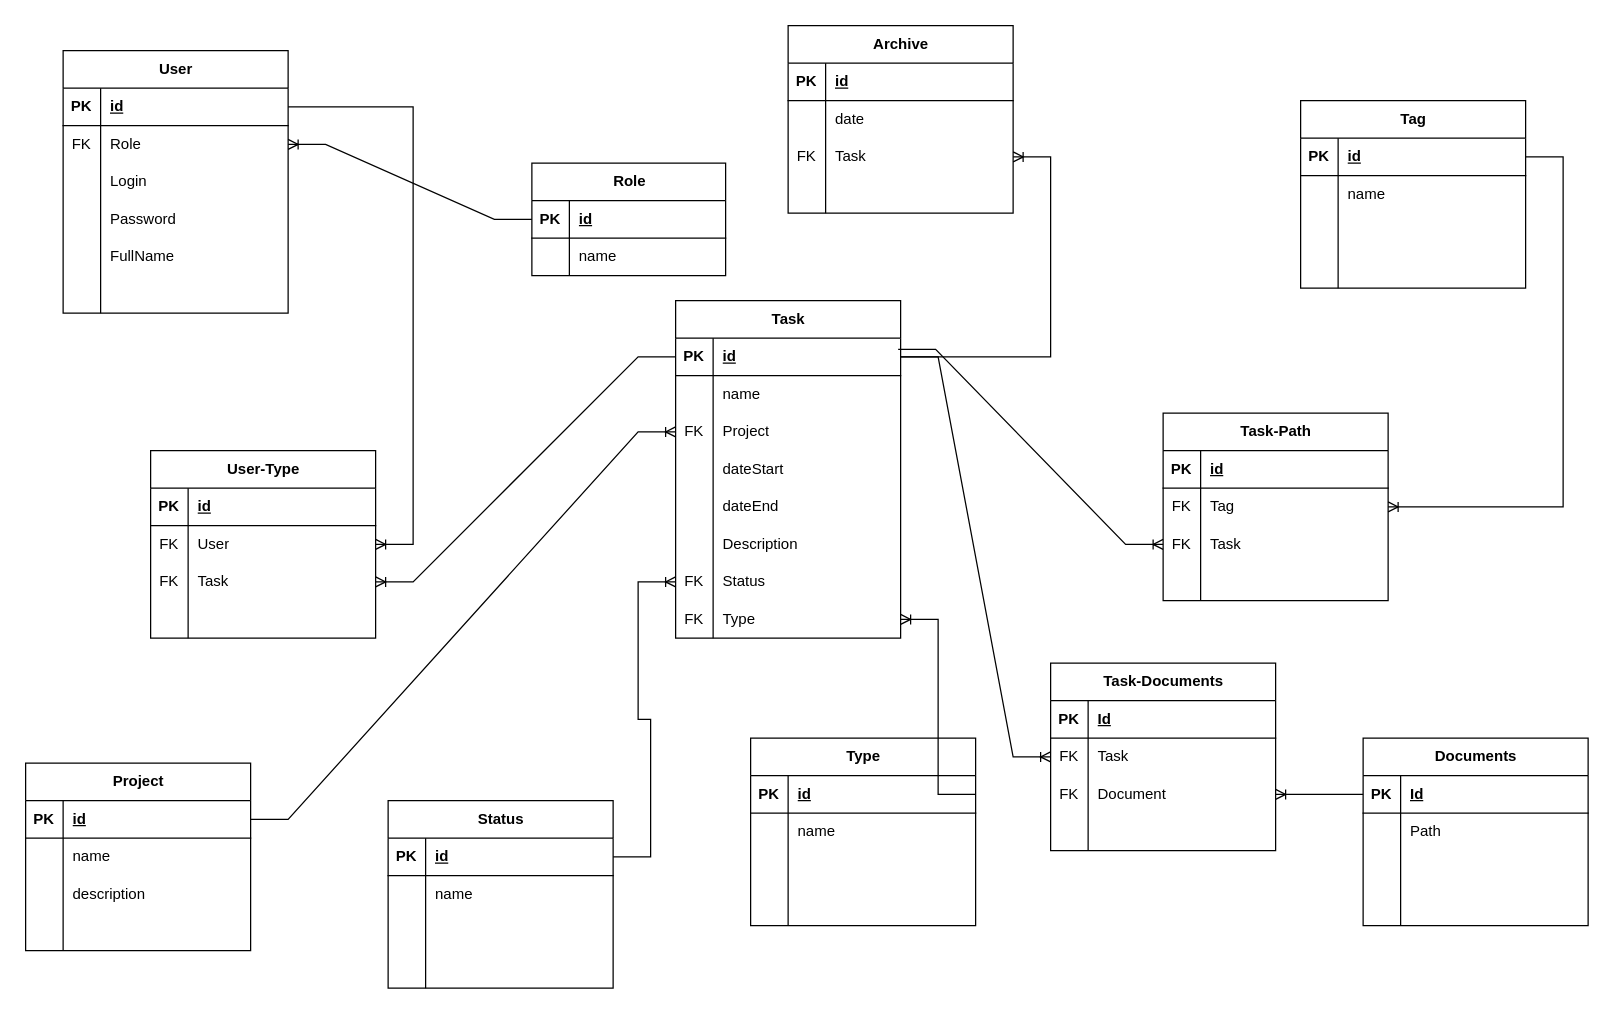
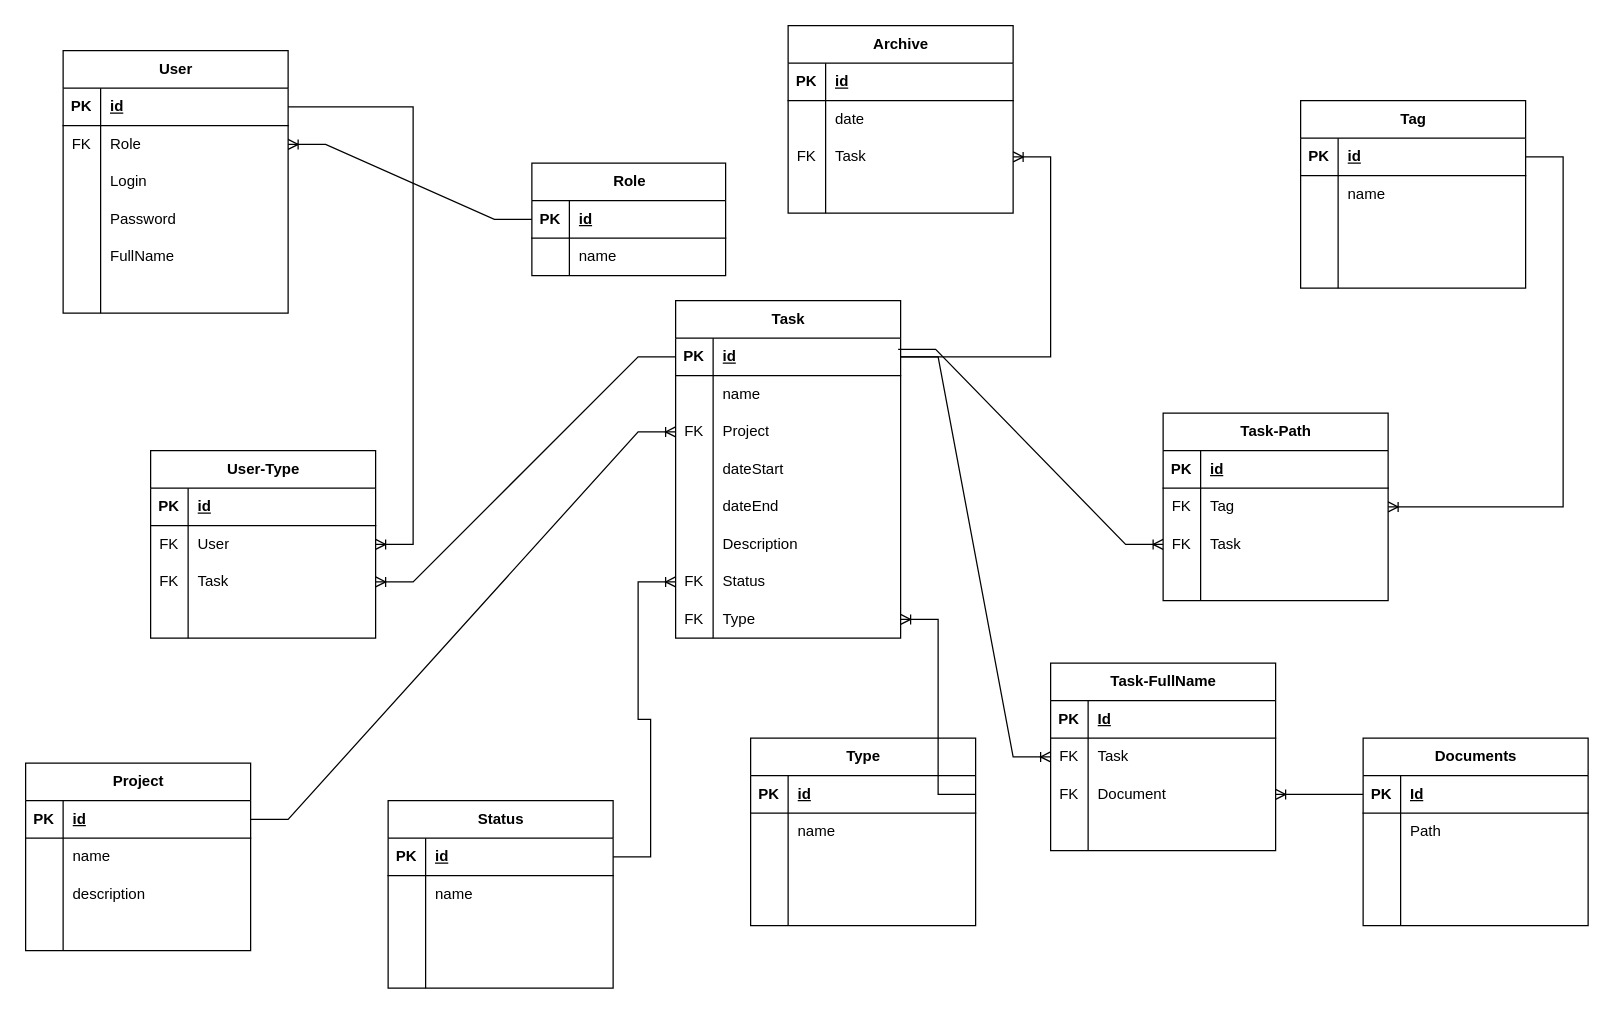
node "Task-Documents": label "Task-Documents" -> "Task-FullName"
